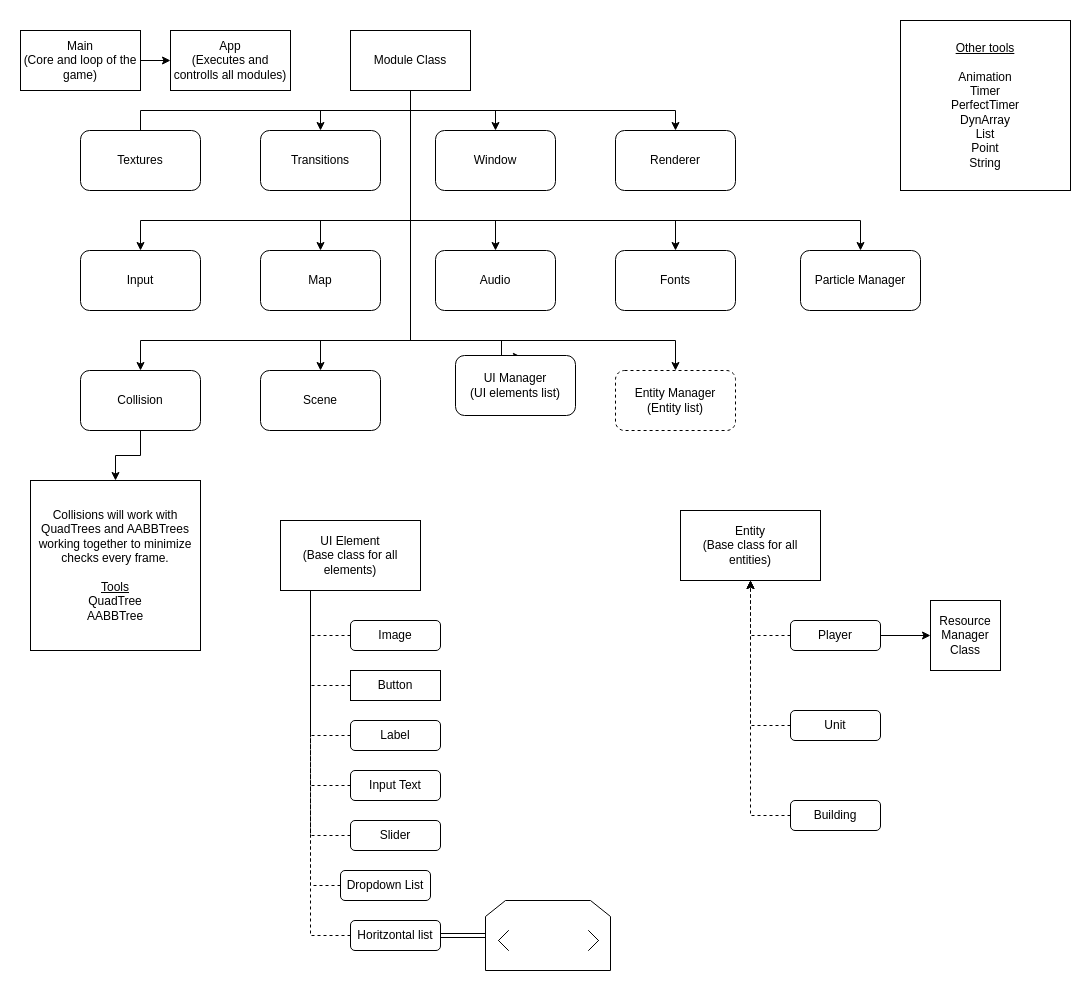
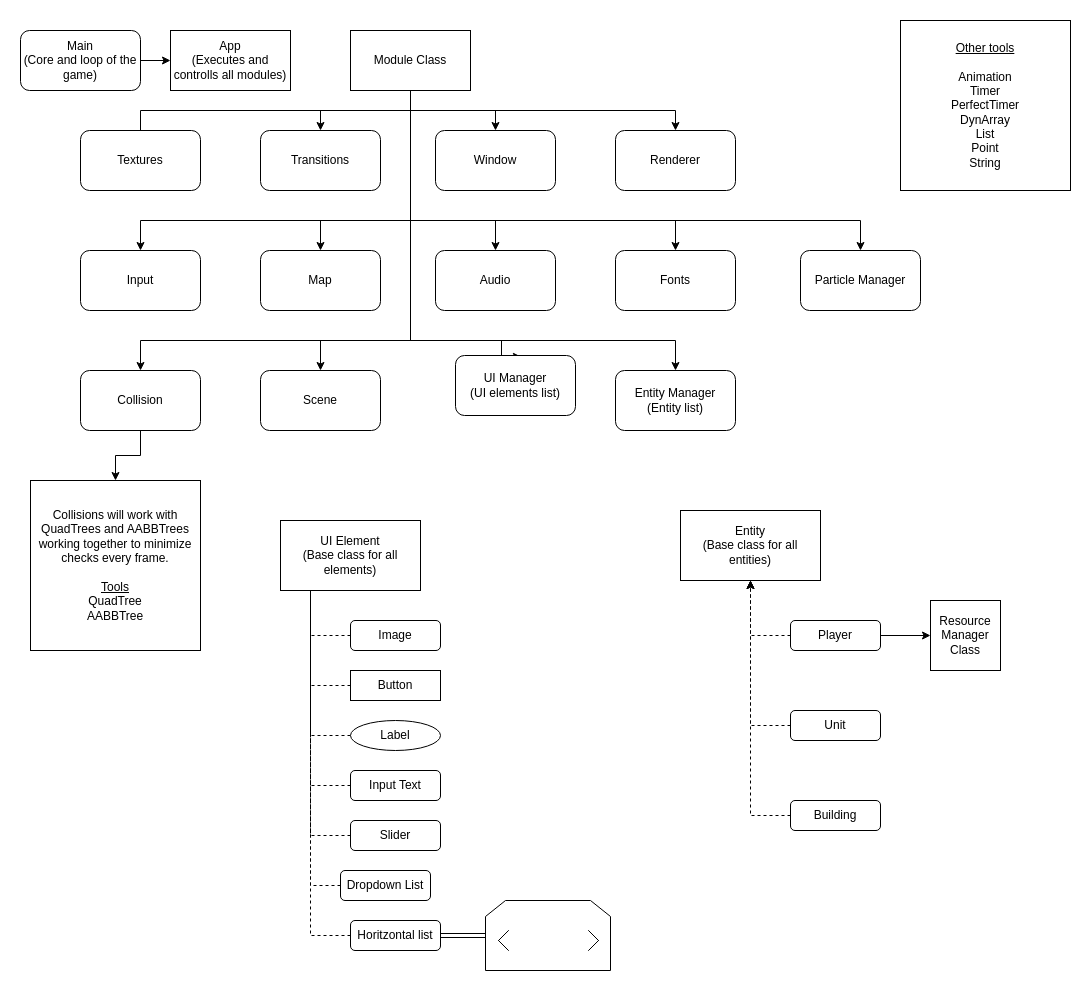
node "Main (Core and loop of the game)": shape rectangle -> rounded rectangle
node "Entity Manager (Entity list)": style dashed -> solid
node "Label": shape rounded rectangle -> ellipse
